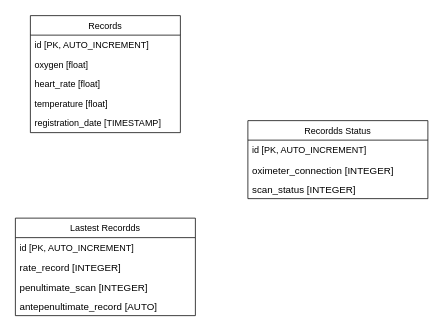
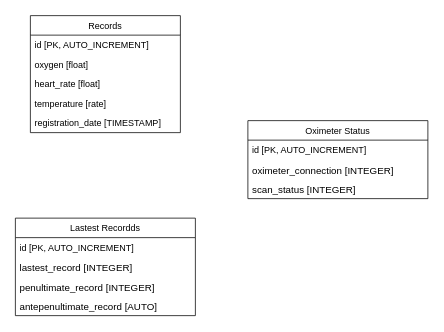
node "temperature [float]": label "temperature [float]" -> "temperature [rate]"
node "Recordds Status": label "Recordds Status" -> "Oximeter Status"
node "rate_record [INTEGER]": label "rate_record [INTEGER]" -> "lastest_record [INTEGER]"
node "penultimate_scan [INTEGER]": label "penultimate_scan [INTEGER]" -> "penultimate_record [INTEGER]"
